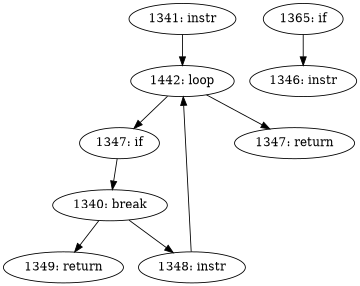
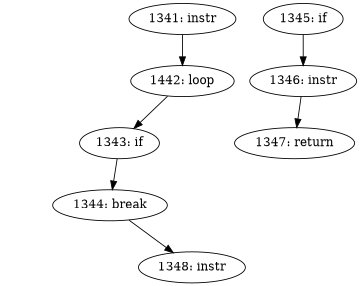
node "1365: if": label "1365: if" -> "1345: if"
edge "1442: loop" -> "1347: return": now "1346: instr" -> "1347: return"
node "1347: if": label "1347: if" -> "1343: if"
edge "1348: instr" -> "1442: loop": removed
node "1340: break": label "1340: break" -> "1344: break"
node "1349: return": removed
